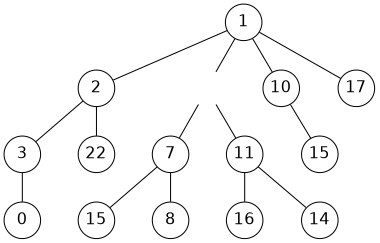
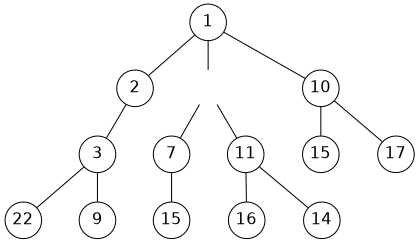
edge "1" -- "17": now "10" -- "17"
edge "2" -- "22": now "3" -- "22"
node "0": label "0" -> "9"
node "8": removed
